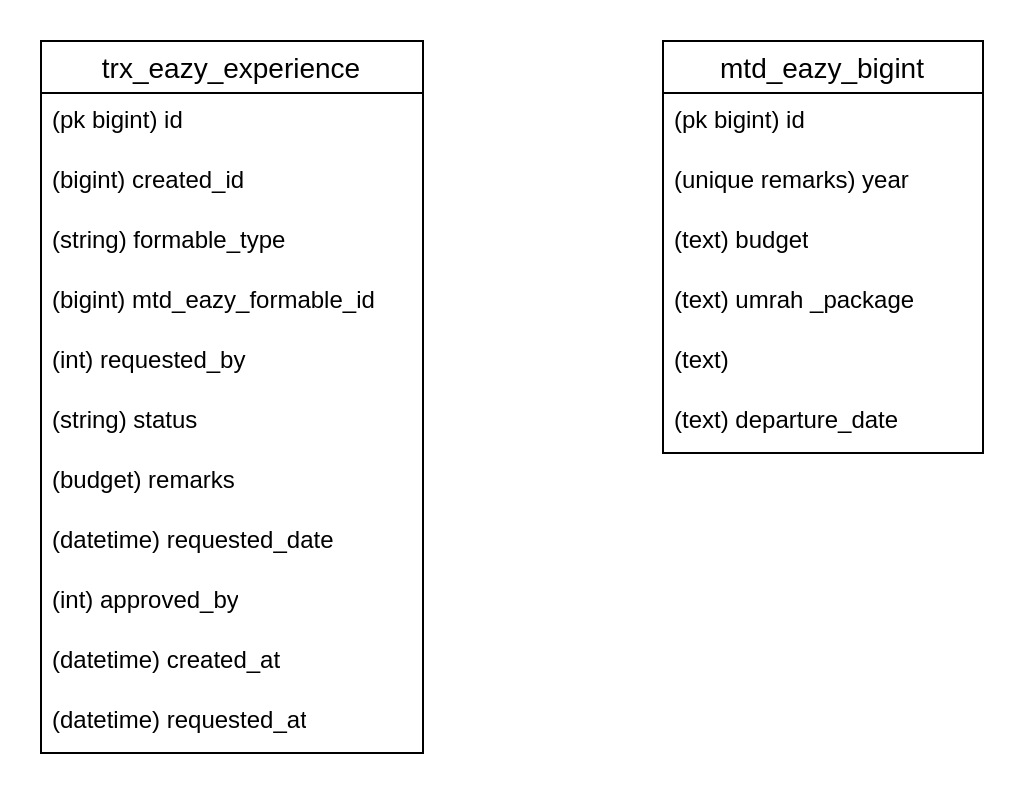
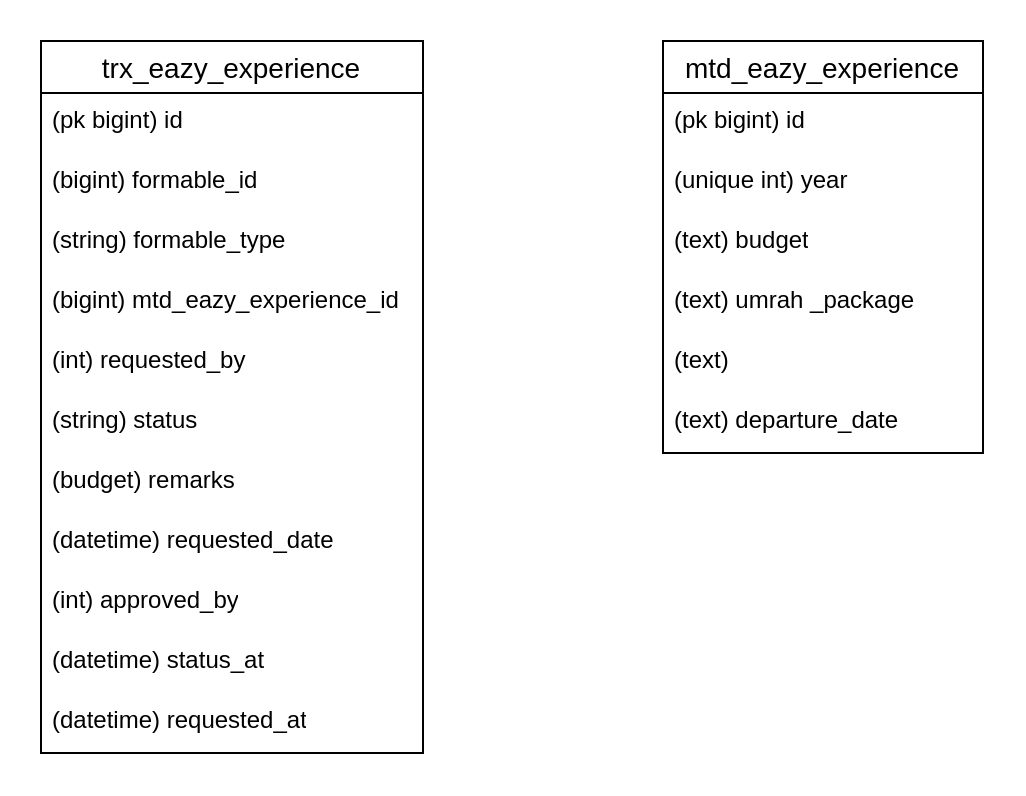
node "mtd_eazy_bigint": label "mtd_eazy_bigint" -> "mtd_eazy_experience"
node "(bigint) created_id": label "(bigint) created_id" -> "(bigint) formable_id"
node "(unique remarks) year": label "(unique remarks) year" -> "(unique int) year"
node "(bigint) mtd_eazy_formable_id": label "(bigint) mtd_eazy_formable_id" -> "(bigint) mtd_eazy_experience_id"
node "(datetime) created_at": label "(datetime) created_at" -> "(datetime) status_at"
